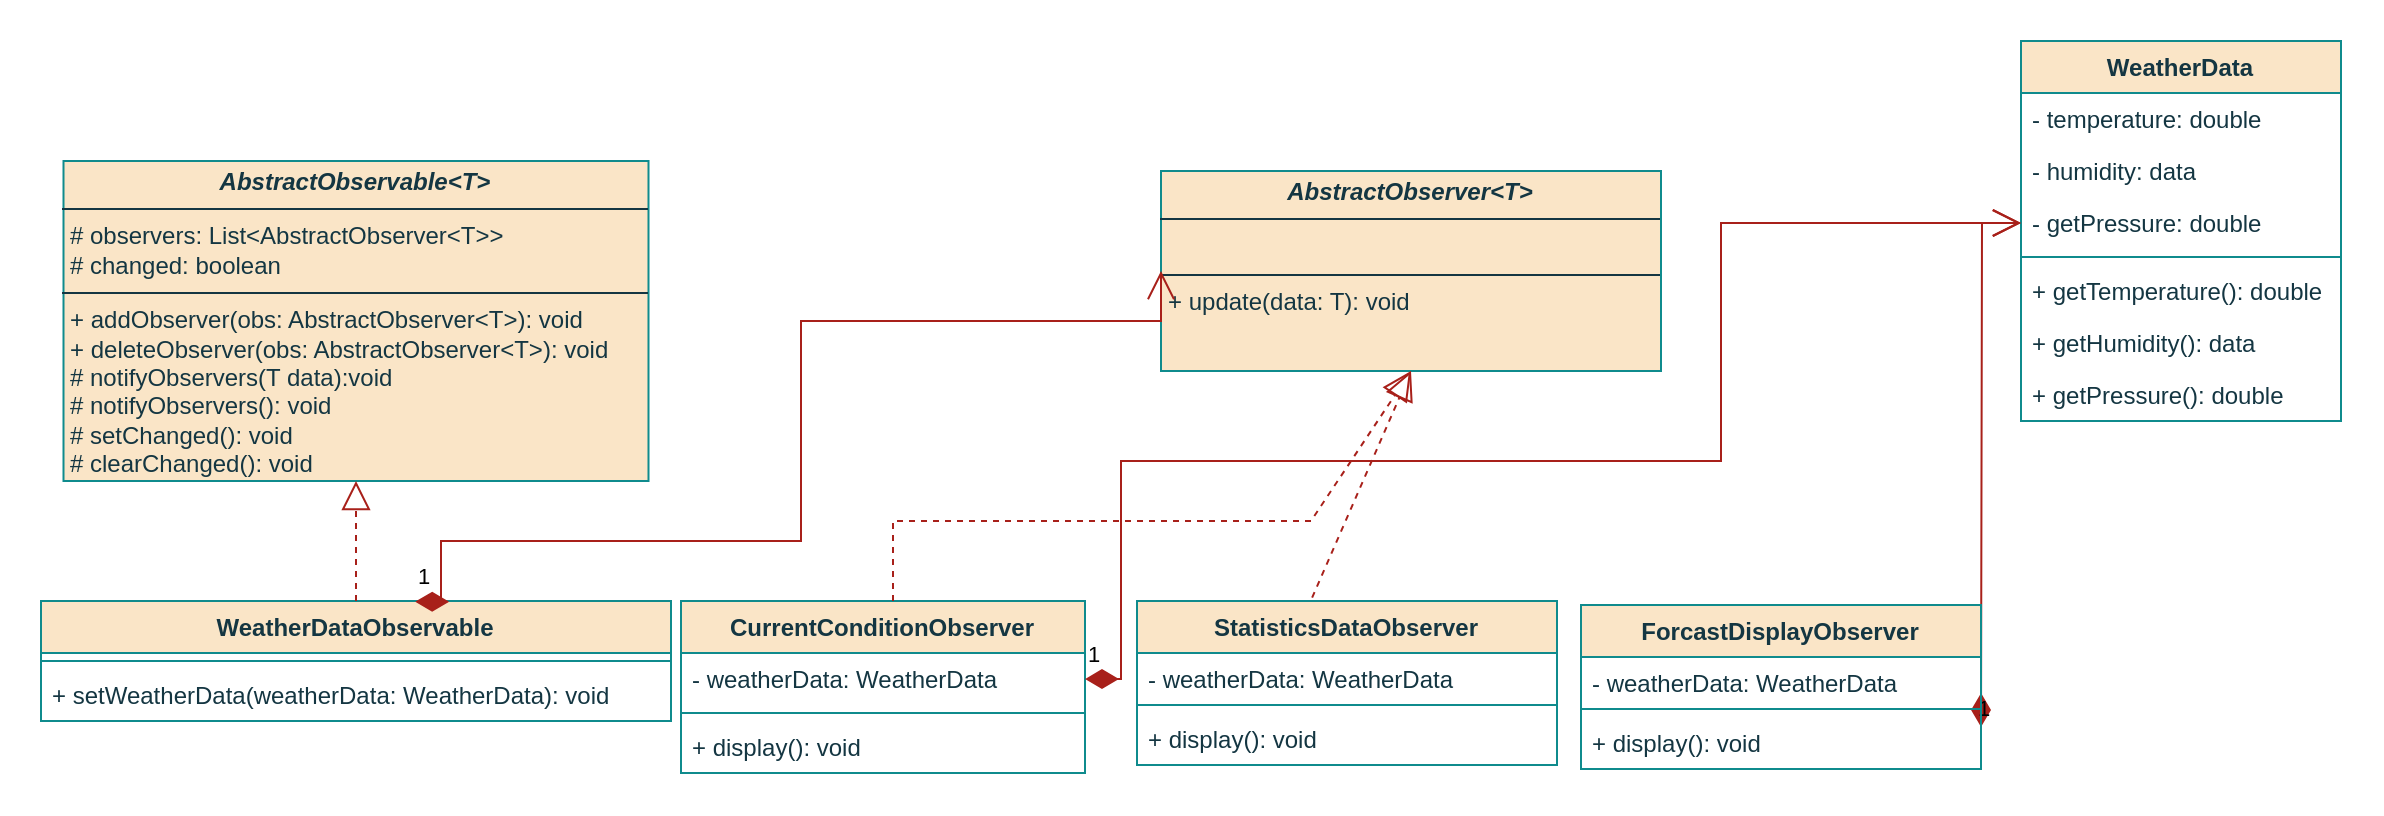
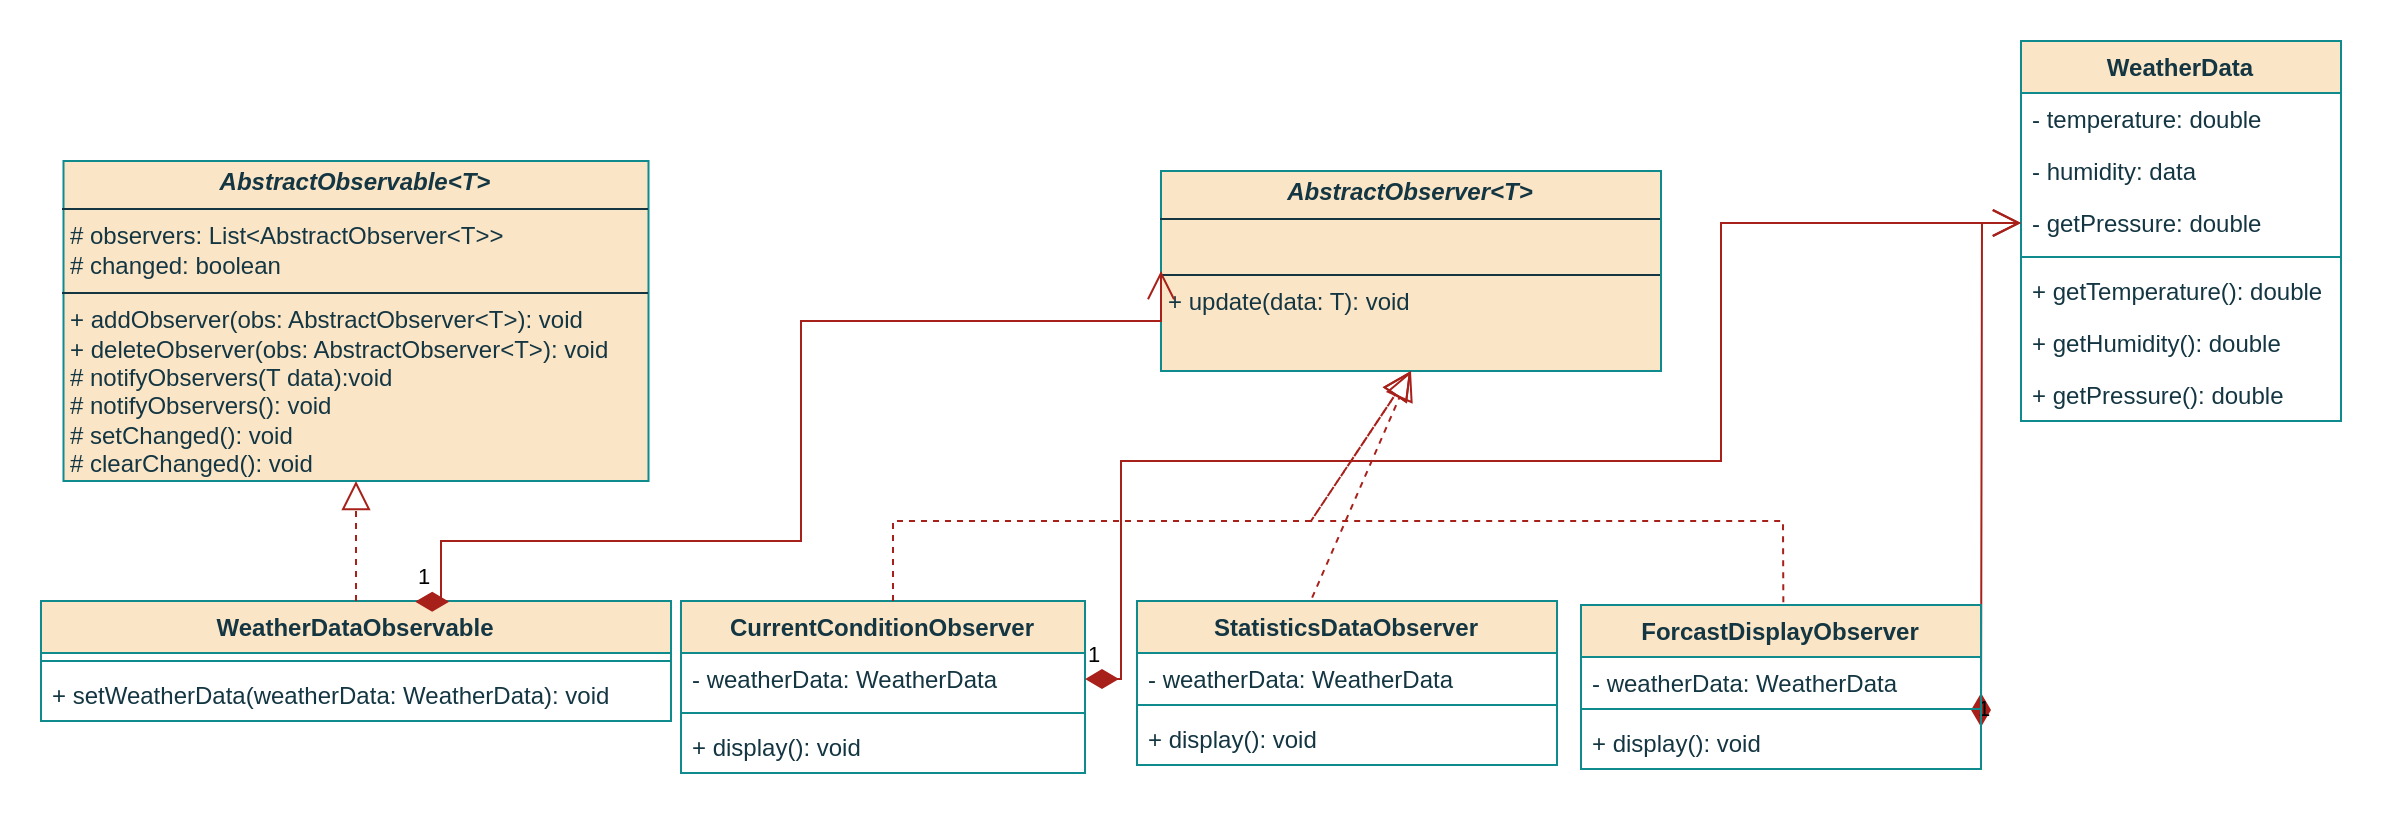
node "+ getHumidity(): data": label "+ getHumidity(): data" -> "+ getHumidity(): double"
edge "ForcastDisplayObserver" -> "AbstractObserver<T> + update(data: T): void": added
